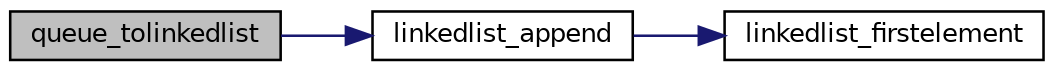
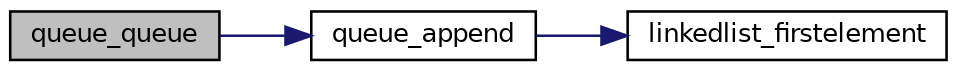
node "queue_tolinkedlist": label "queue_tolinkedlist" -> "queue_queue"
node "linkedlist_append": label "linkedlist_append" -> "queue_append"
